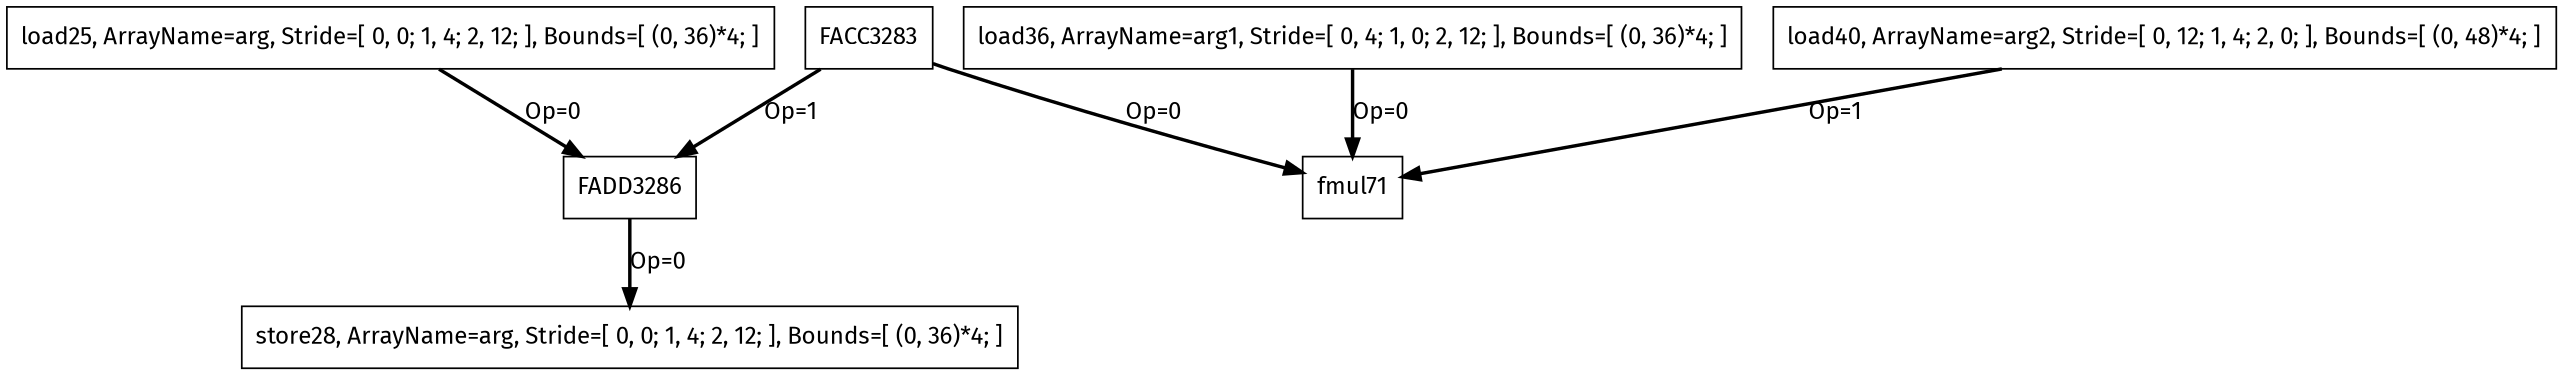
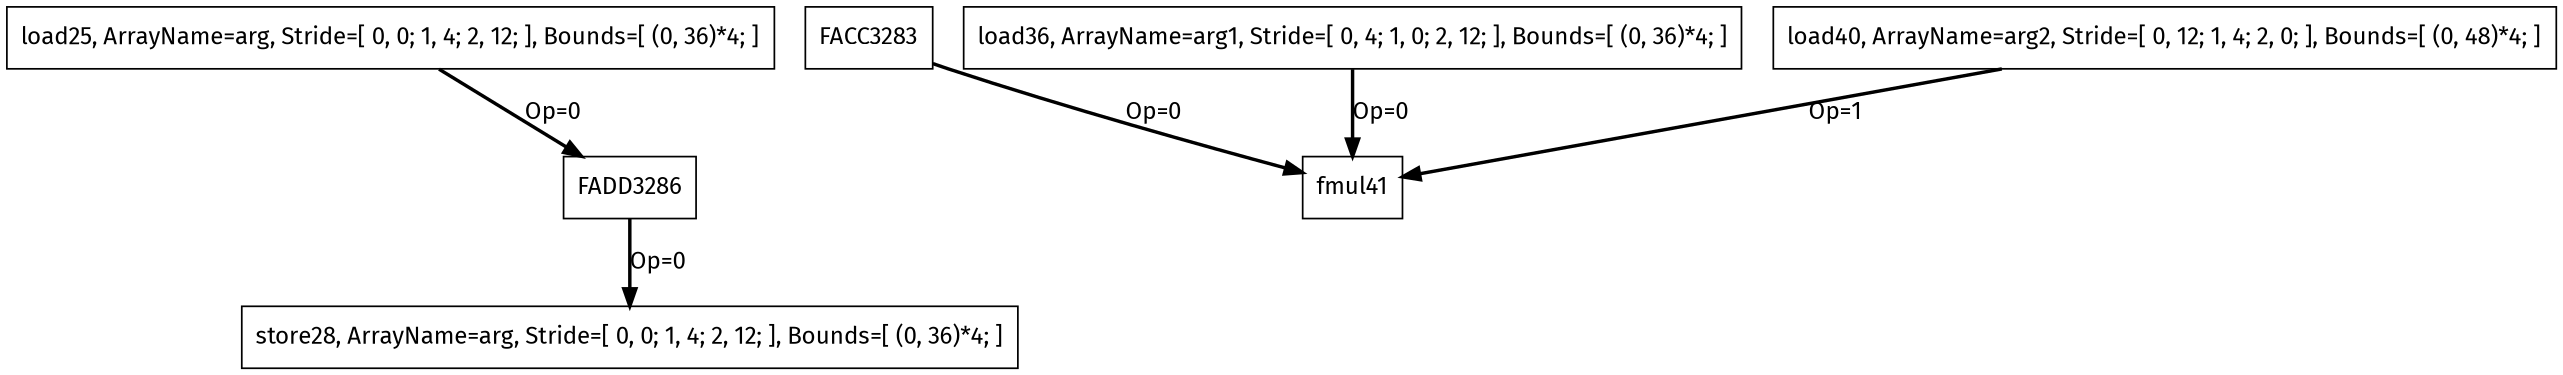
edge "FACC3283" -> "FADD3286": removed, label "Op=1"
node "fmul71": label "fmul71" -> "fmul41"
